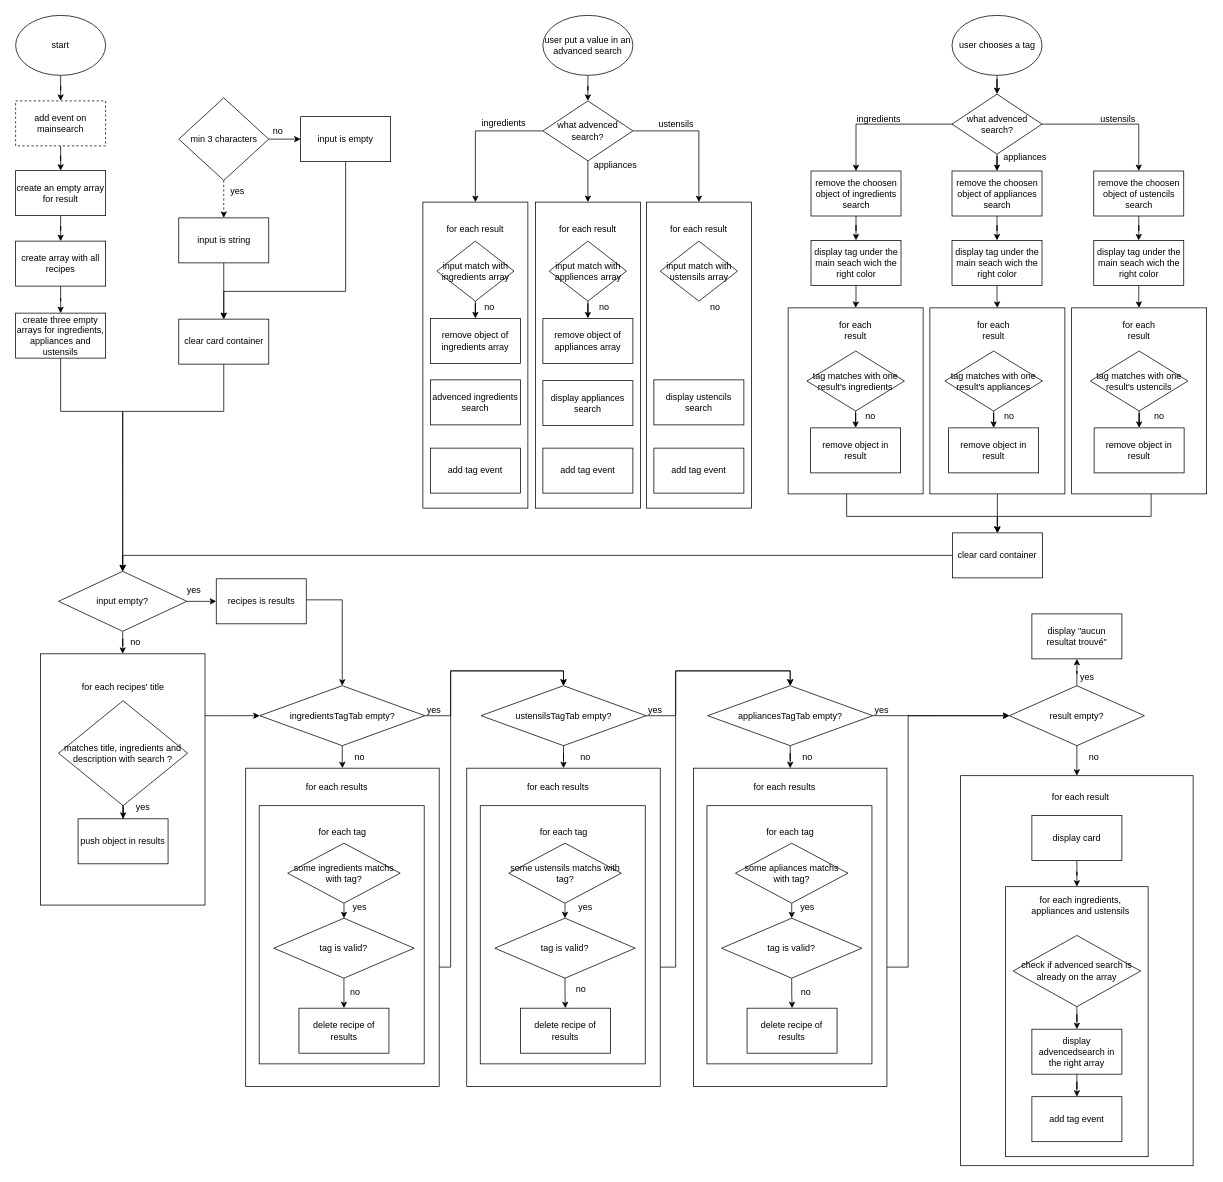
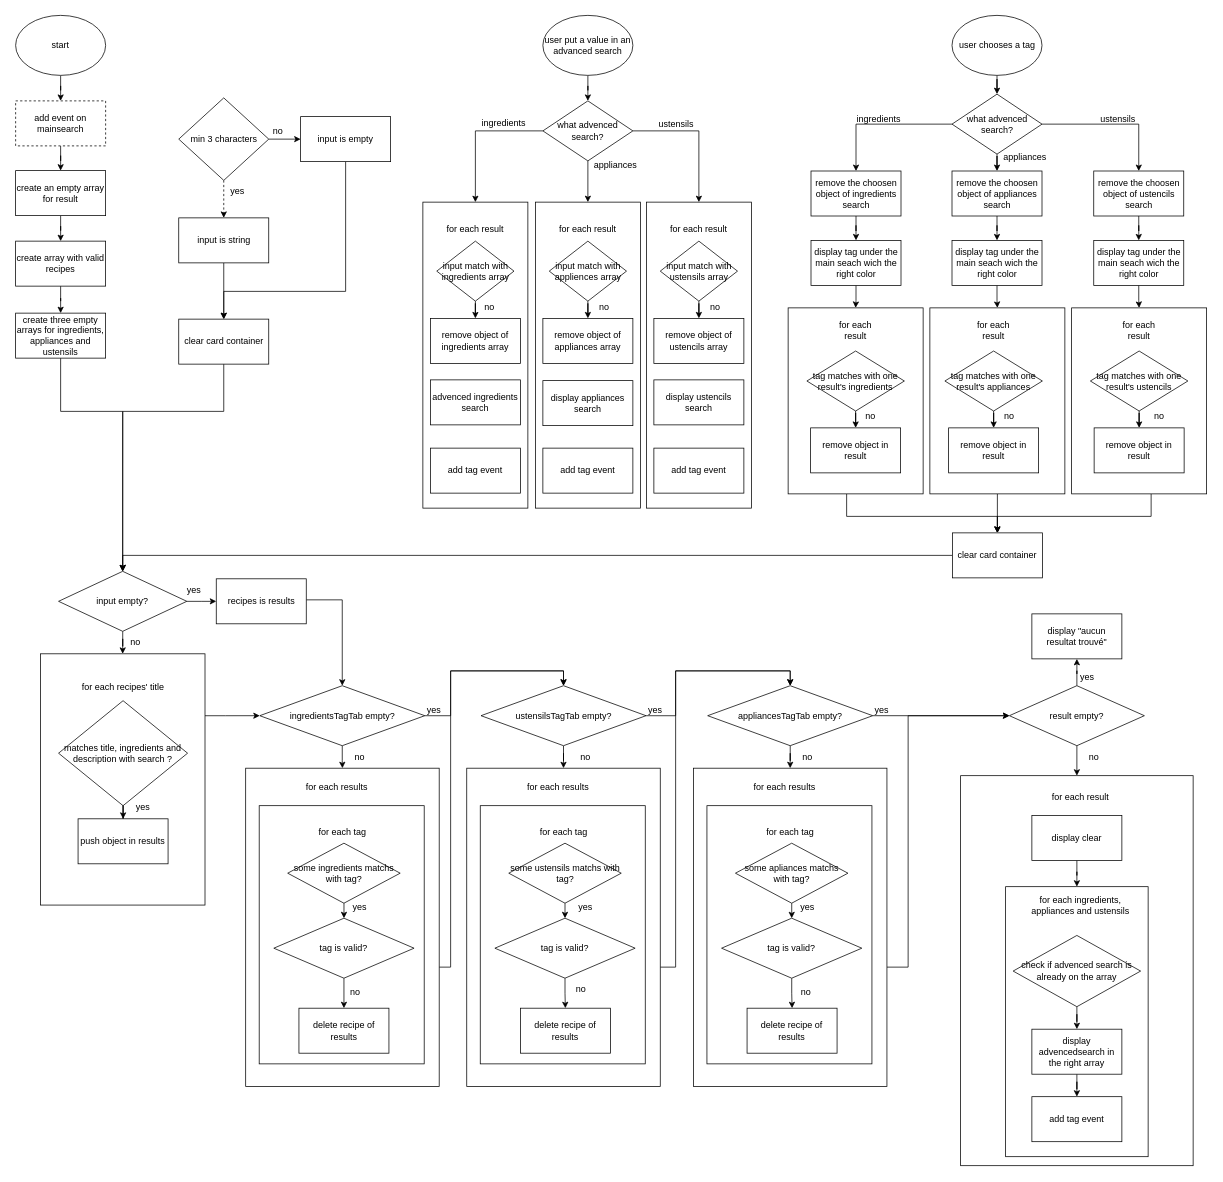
node "create array with all recipes": label "create array with all recipes" -> "create array with valid recipes"
edge "input match with ustensils array" -> "remove object of ustencils array": added
node "remove object of ustencils array": added
node "display card": label "display card" -> "display clear"
